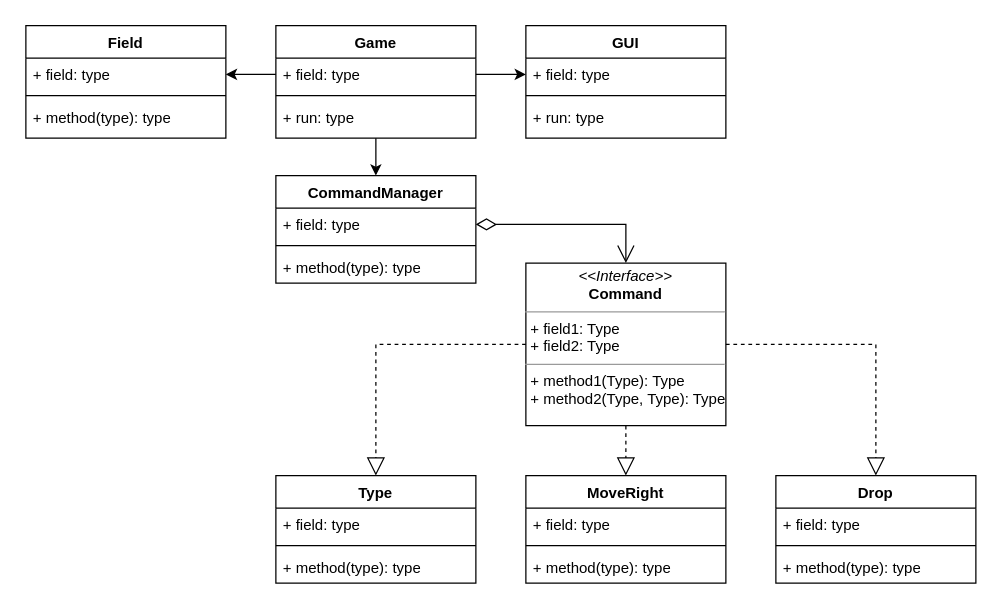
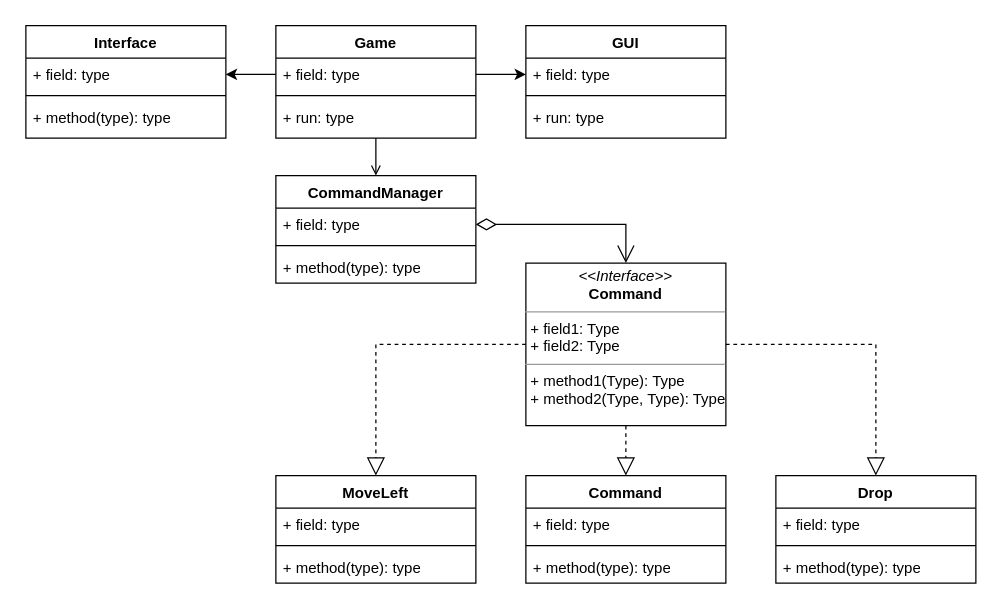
node "Field": label "Field" -> "Interface"
edge "Game" -> "CommandManager": arrowhead classic -> open
node "Type": label "Type" -> "MoveLeft"
node "MoveRight": label "MoveRight" -> "Command"
